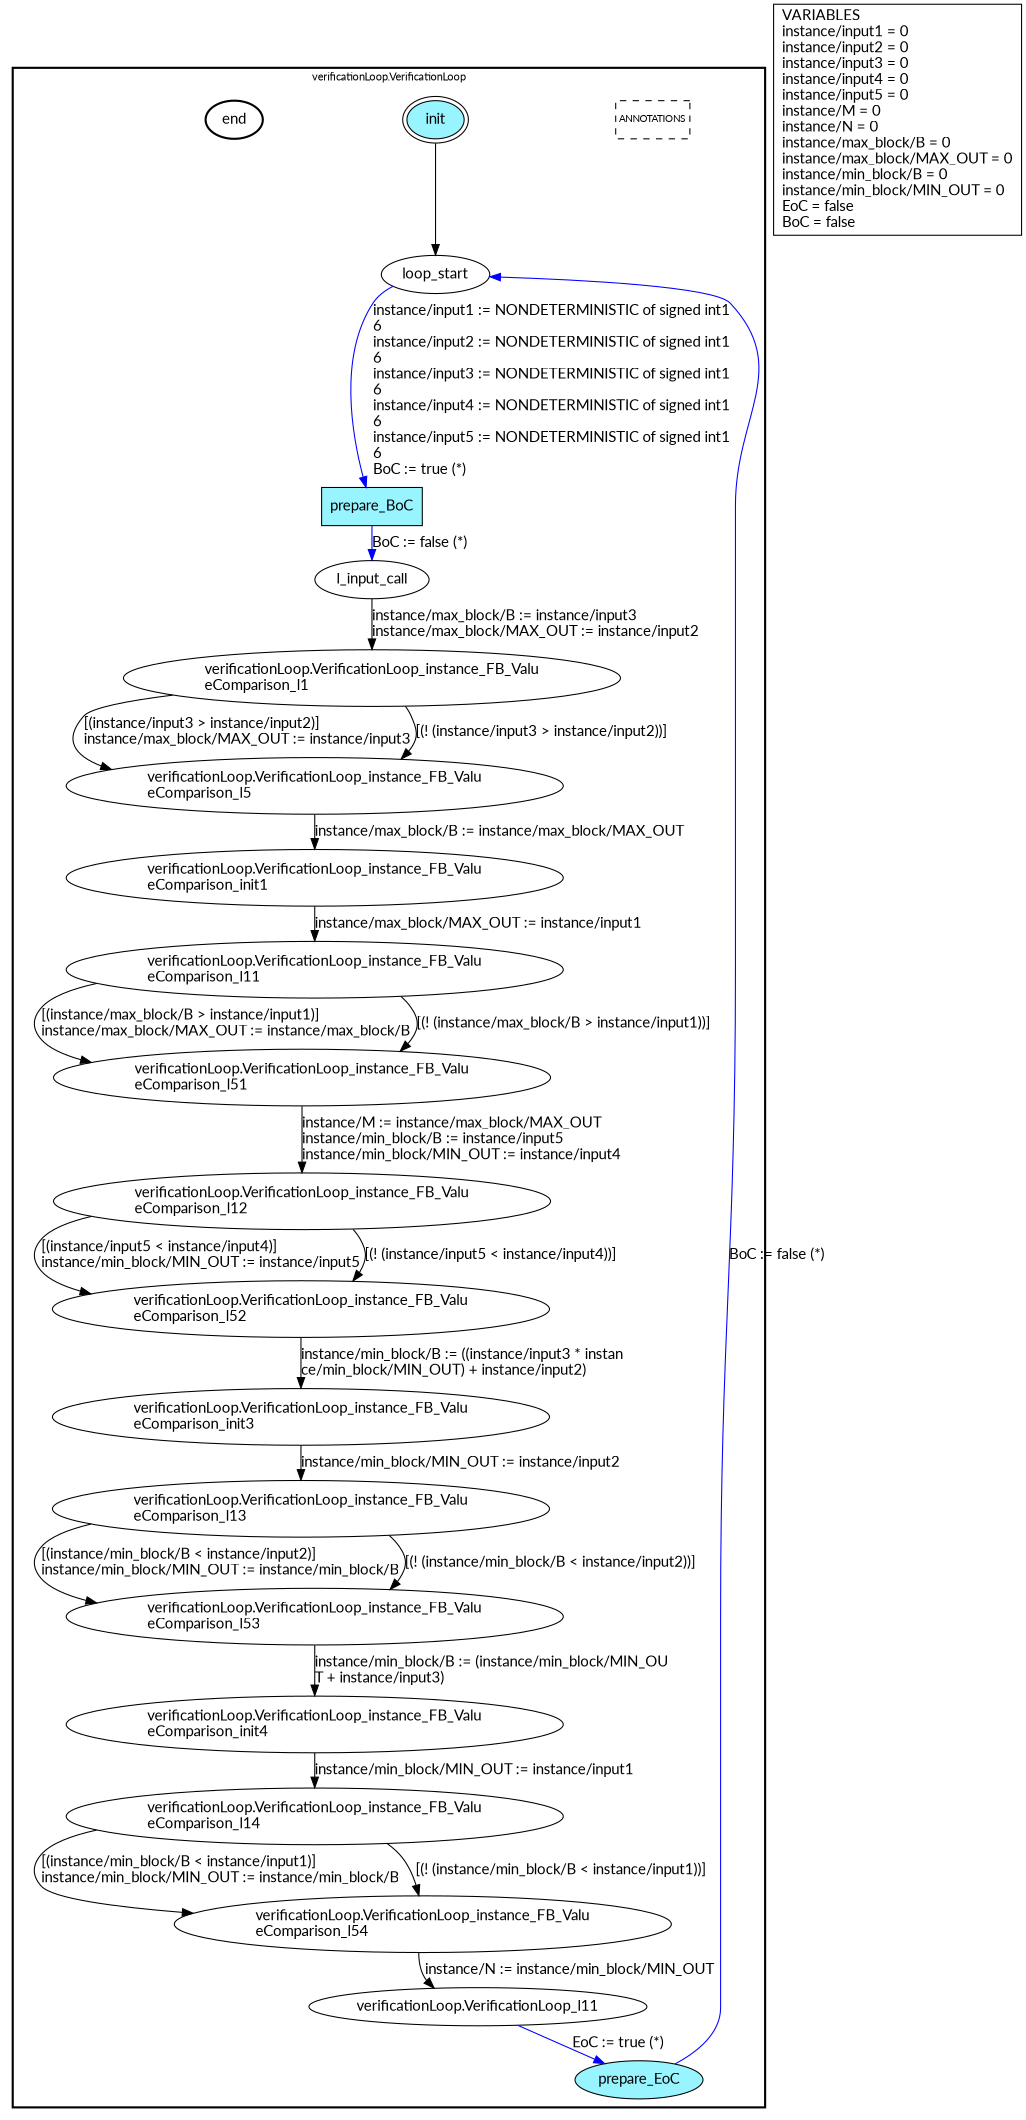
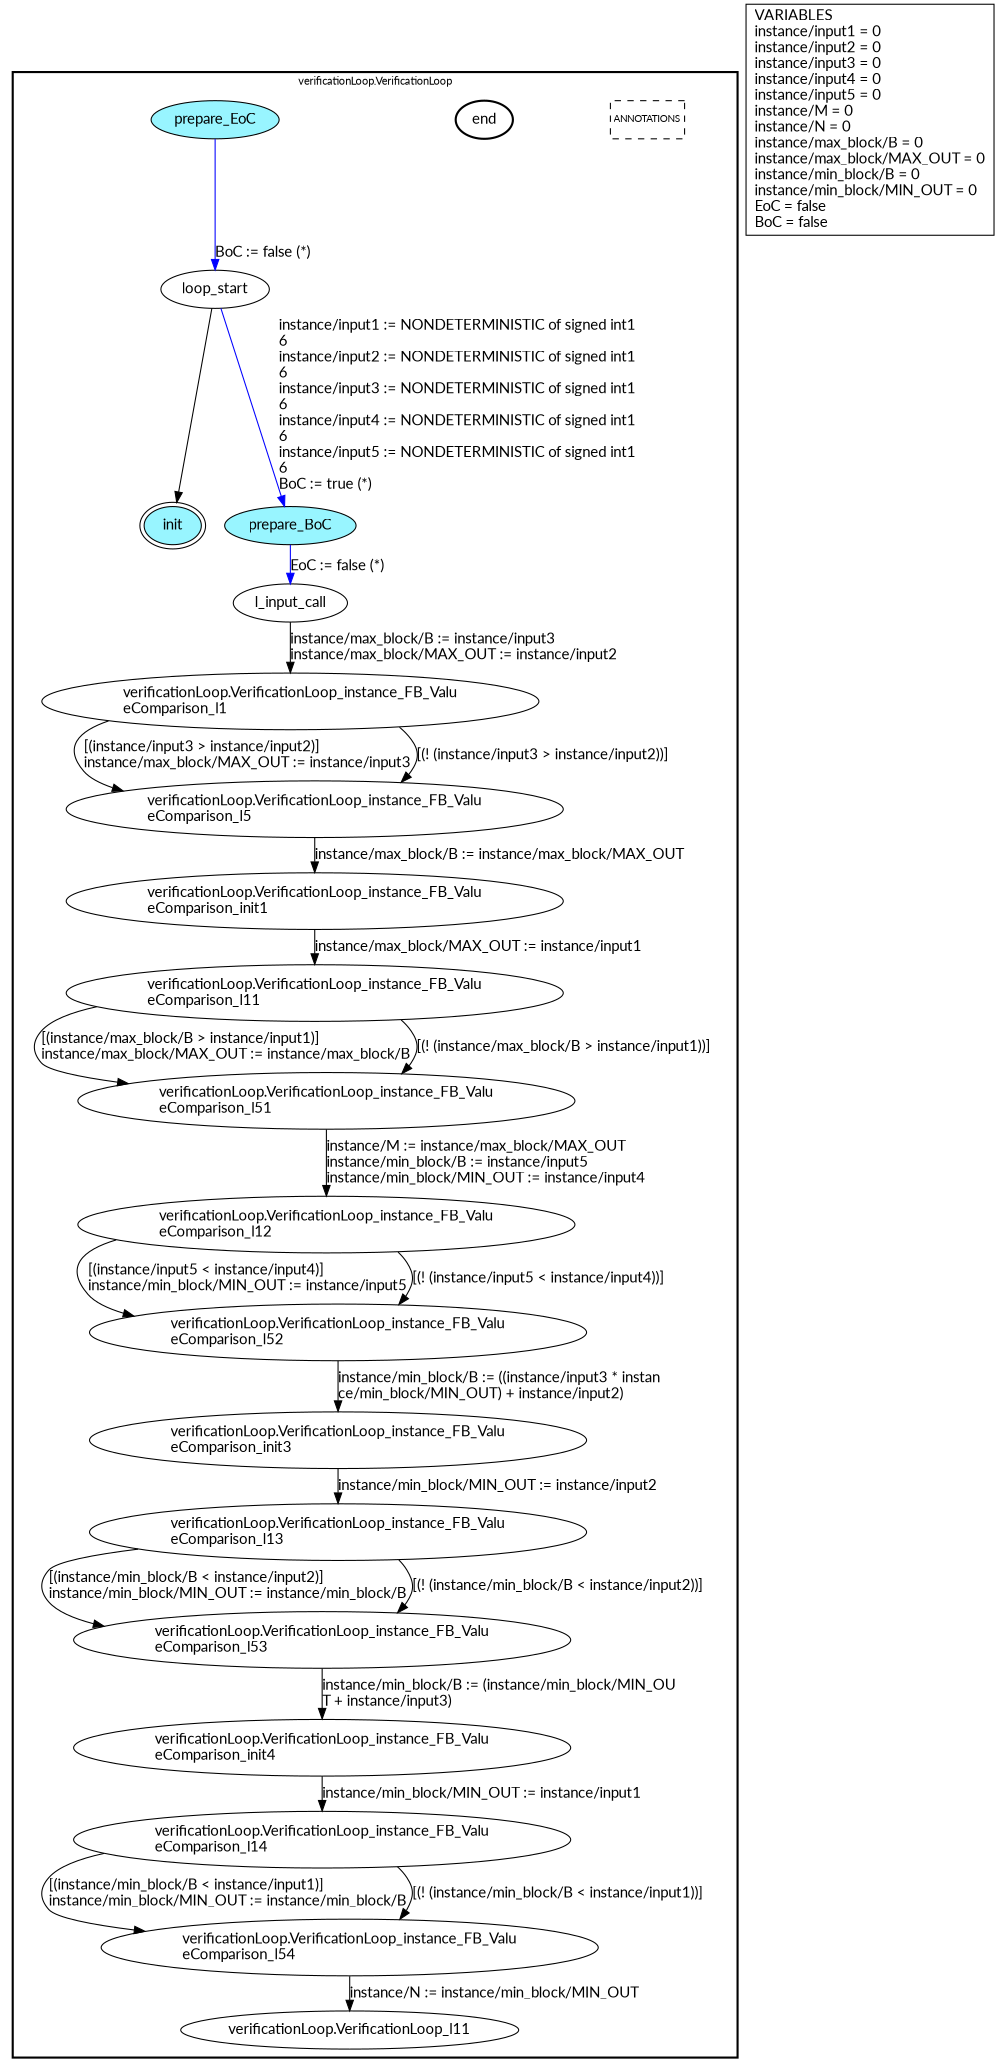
edge "init" -> "loop_start": reversed
node "prepare_BoC": shape box -> ellipse
edge "prepare_BoC" -> "l_input_call": label "BoC := false (*)" -> "EoC := false (*)"
edge "verificationLoop.VerificationLoop_l11" -> "prepare_EoC": removed, label "EoC := true (*)"
